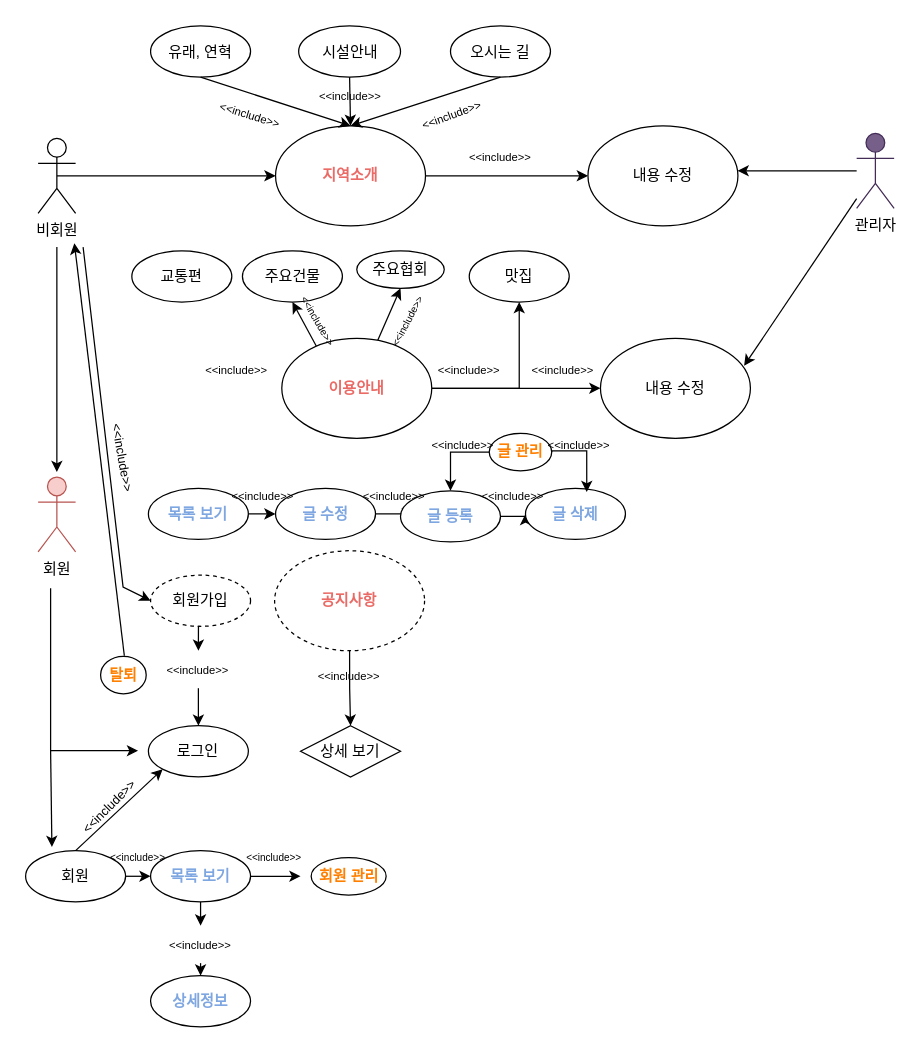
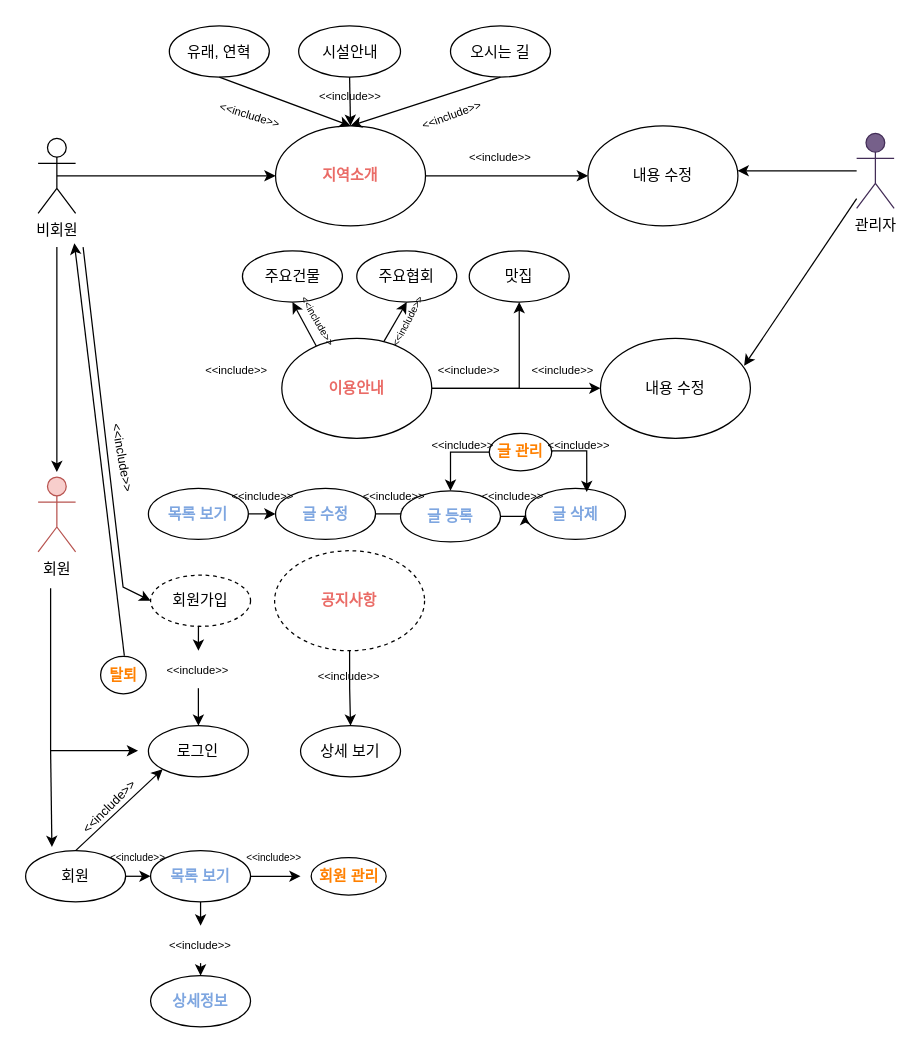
node "유래, 연혁": moved (201, 51) -> (219, 51)
node "주요협회": size 88x38 -> 100x51
node "교통편": removed
node "상세 보기": shape diamond -> ellipse
